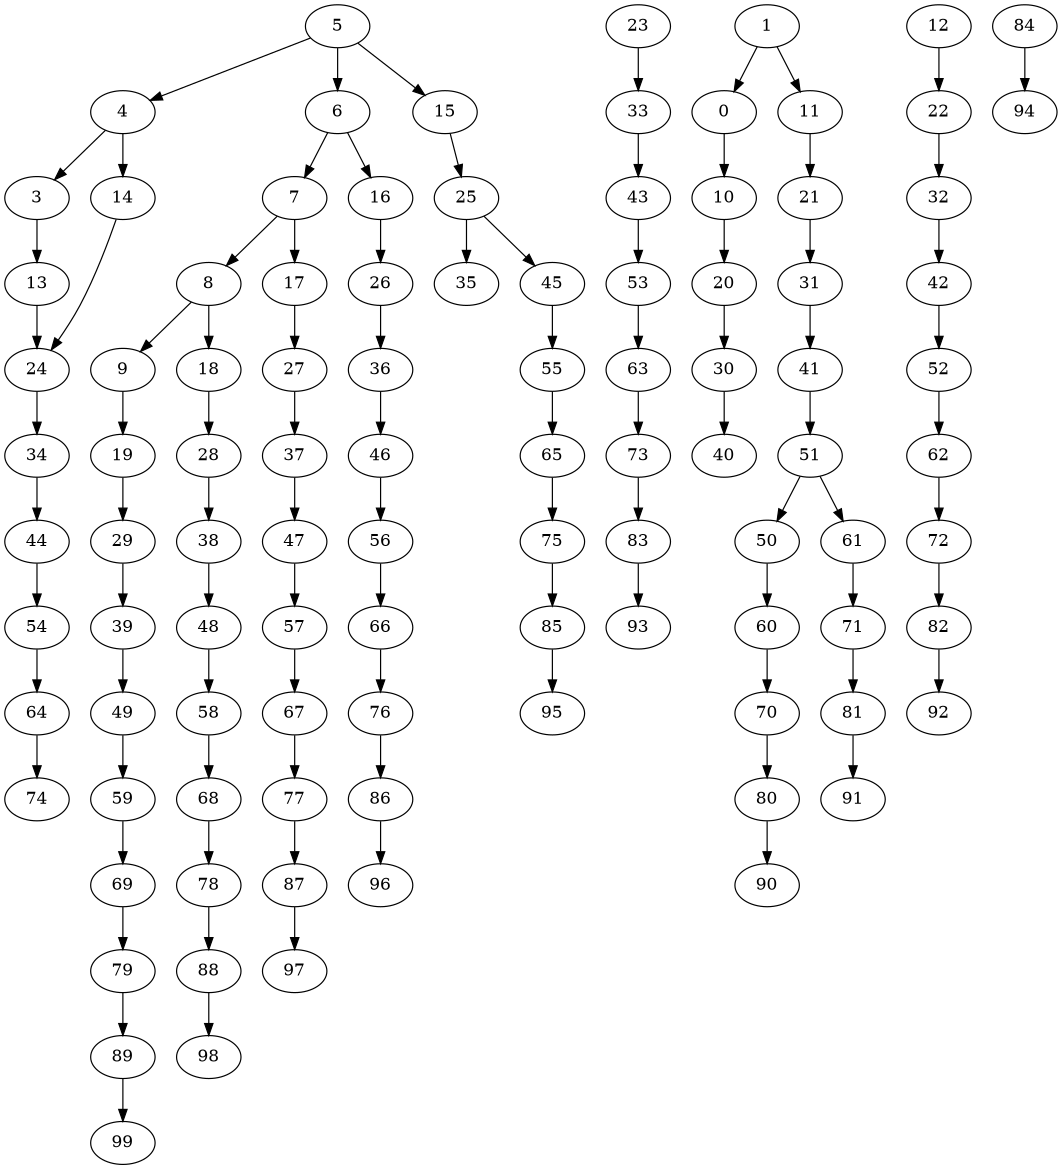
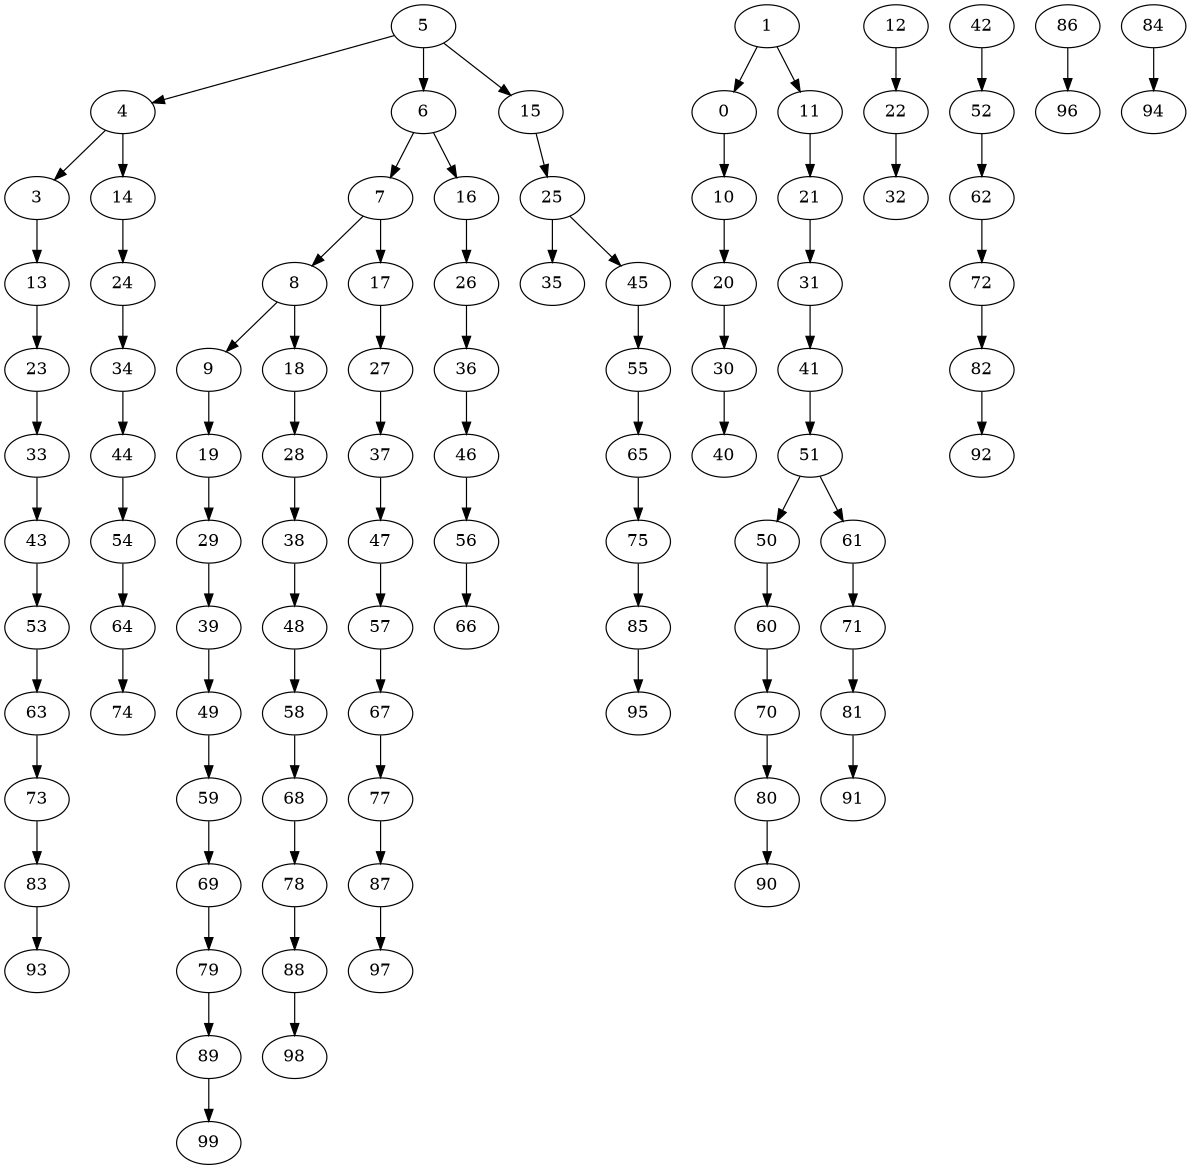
edge "32" -> "42": removed
edge "13" -> "24": now "13" -> "23"
node "76": removed
